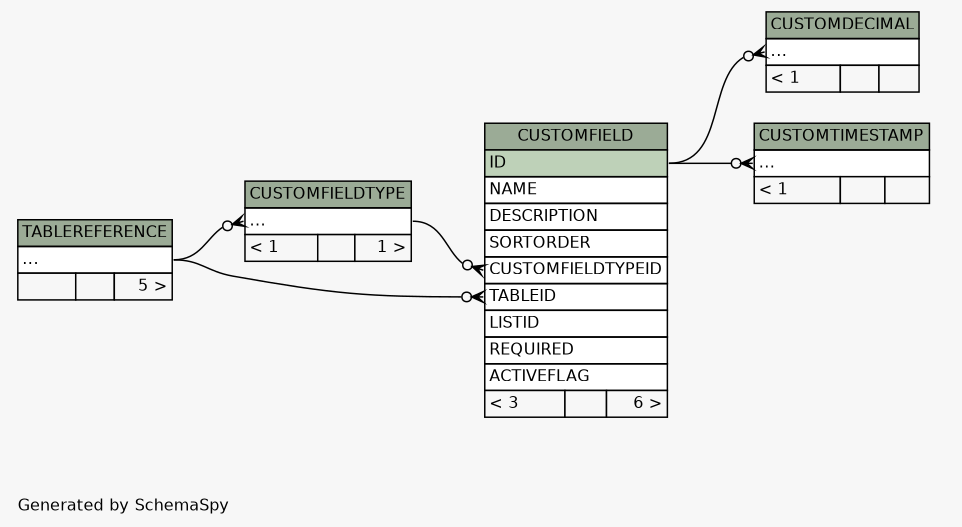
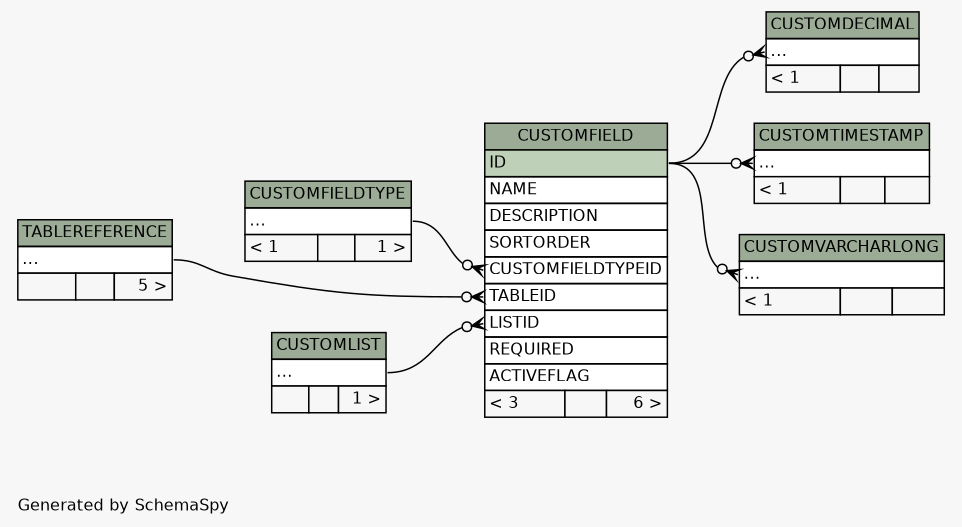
edge "TABLEREFERENCE" -> "CUSTOMFIELDTYPE": removed
node "CUSTOMVARCHARLONG": added
node "CUSTOMLIST": added
